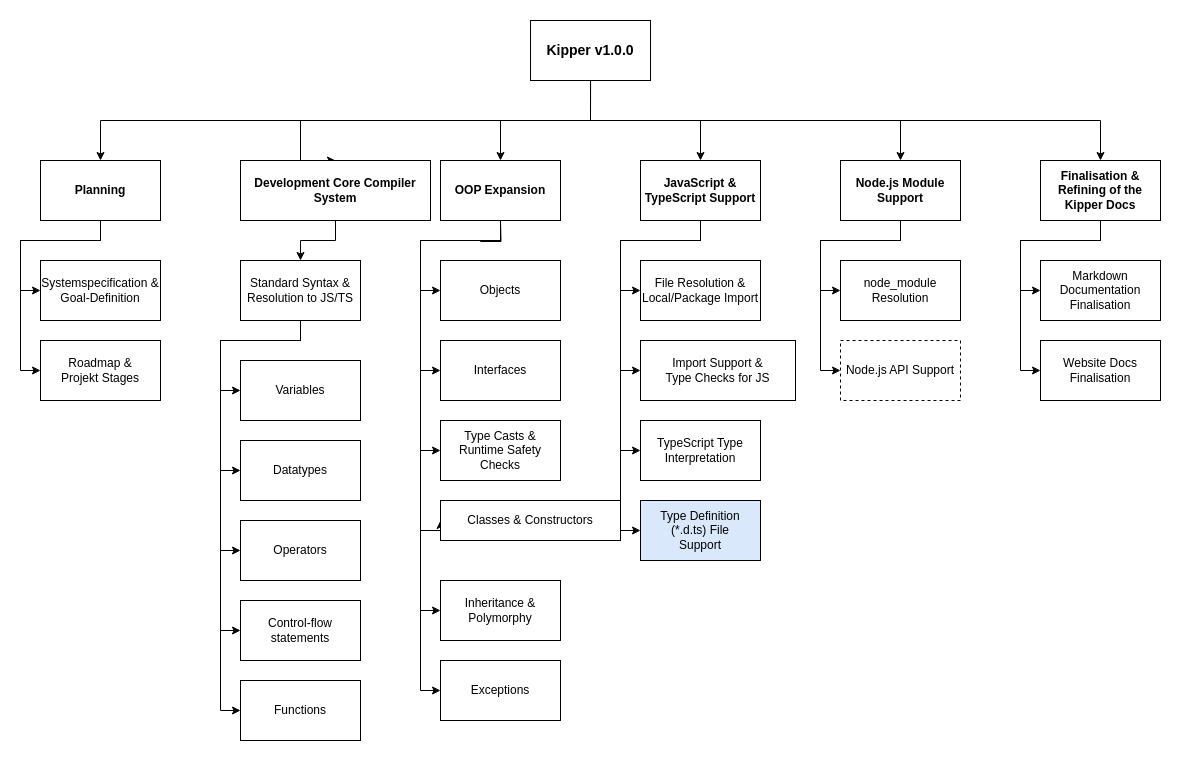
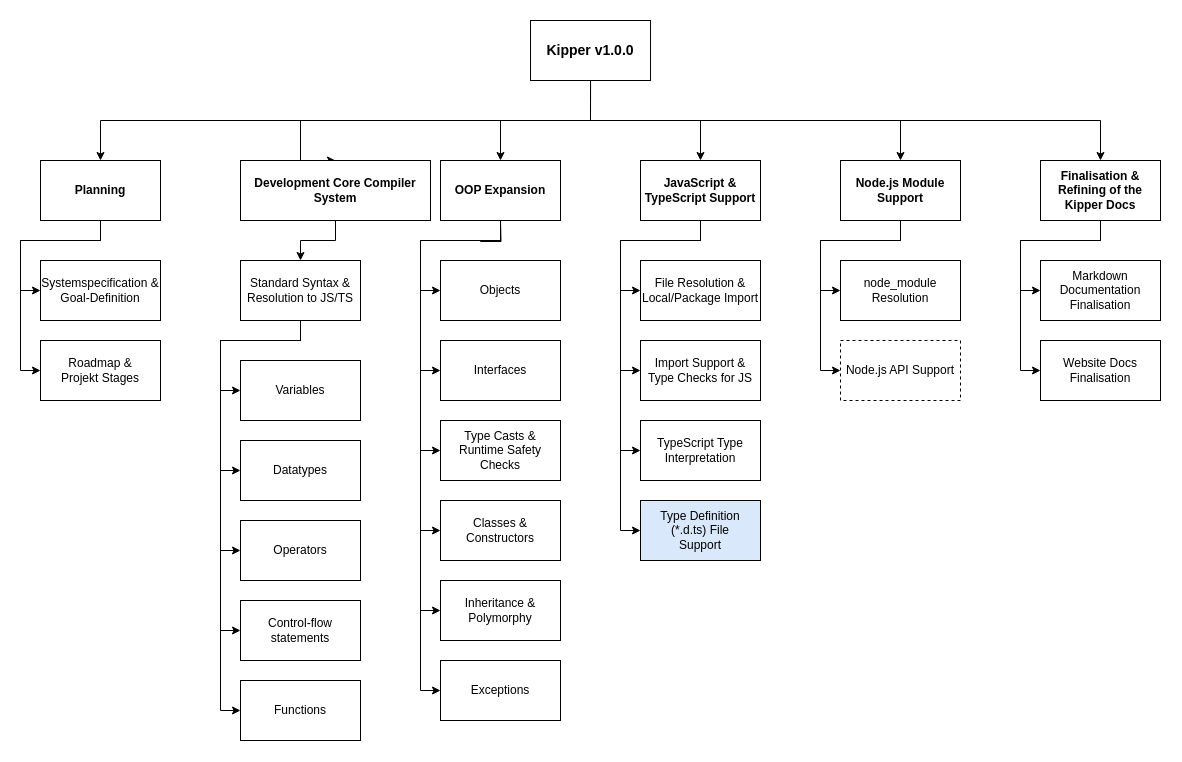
node "Import Support & Type Checks for JS": size 155x60 -> 120x60
node "Classes & Constructors": size 180x40 -> 120x60
